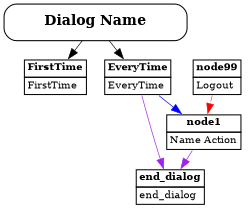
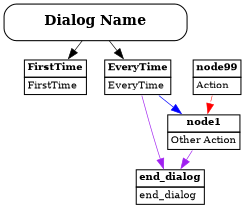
node "node99": text "Logout" -> "Action"
node "node1": text "Name Action" -> "Other Action"
